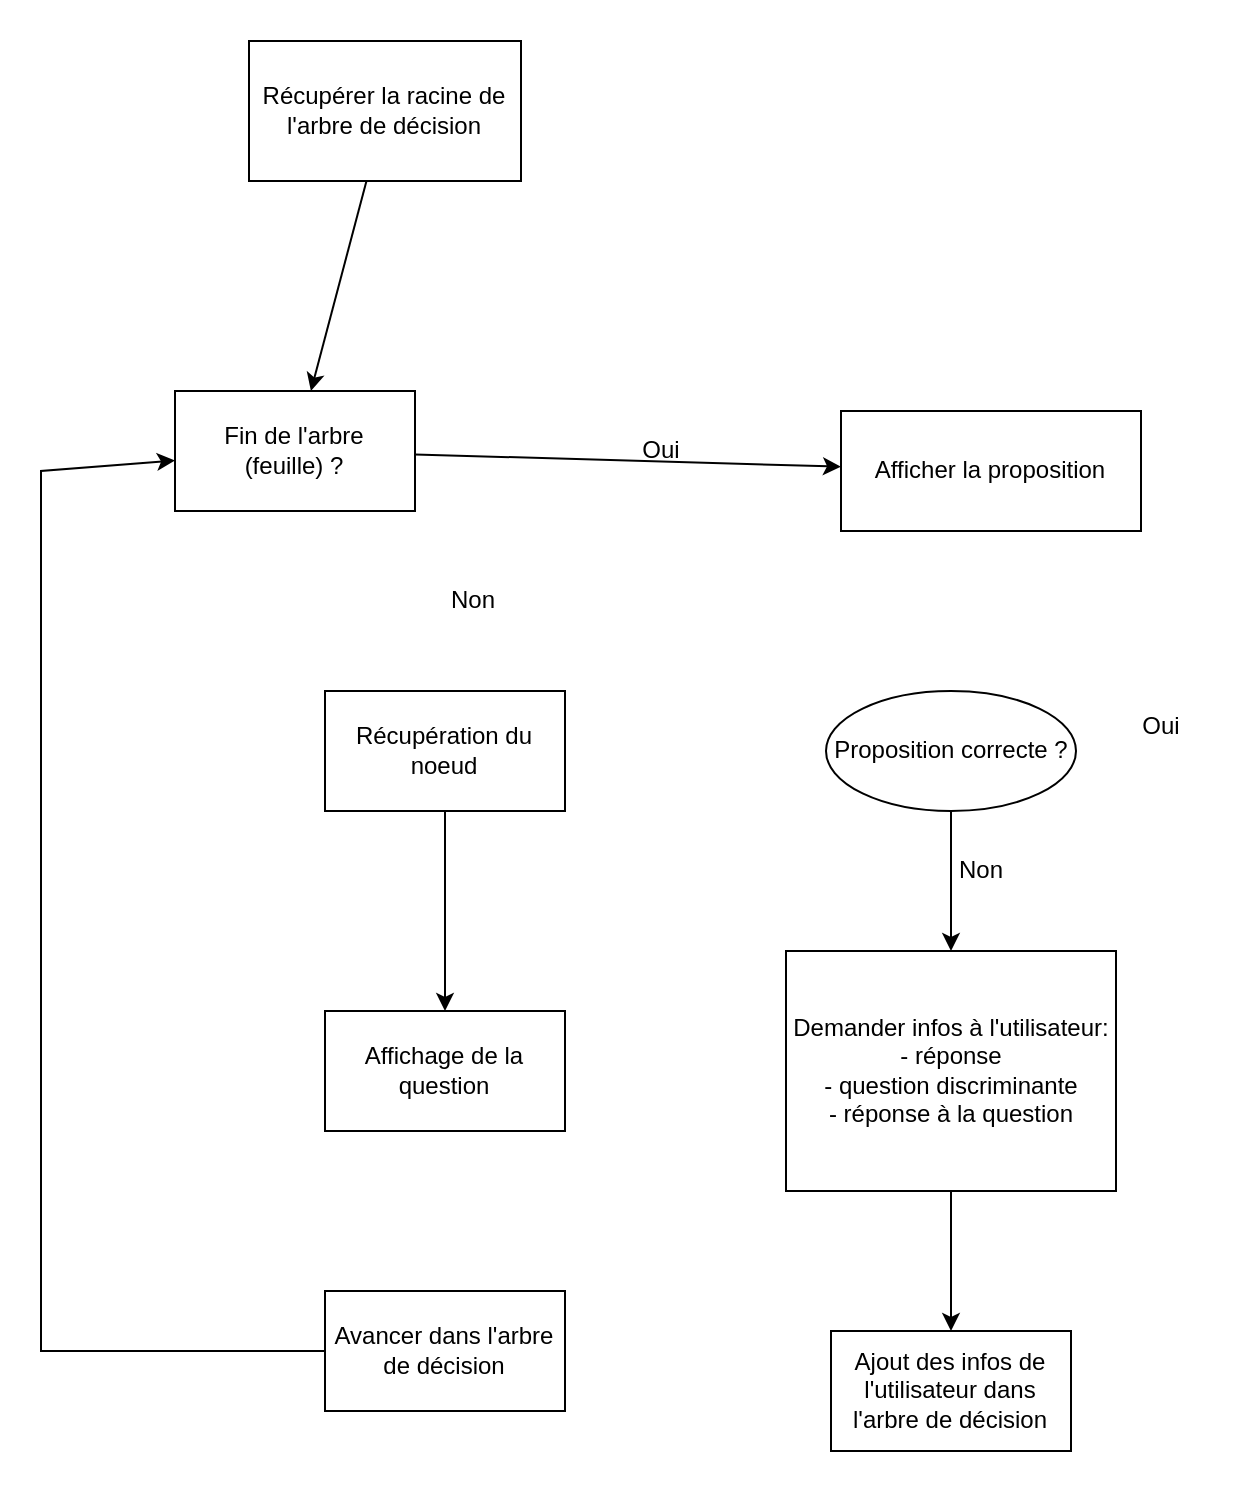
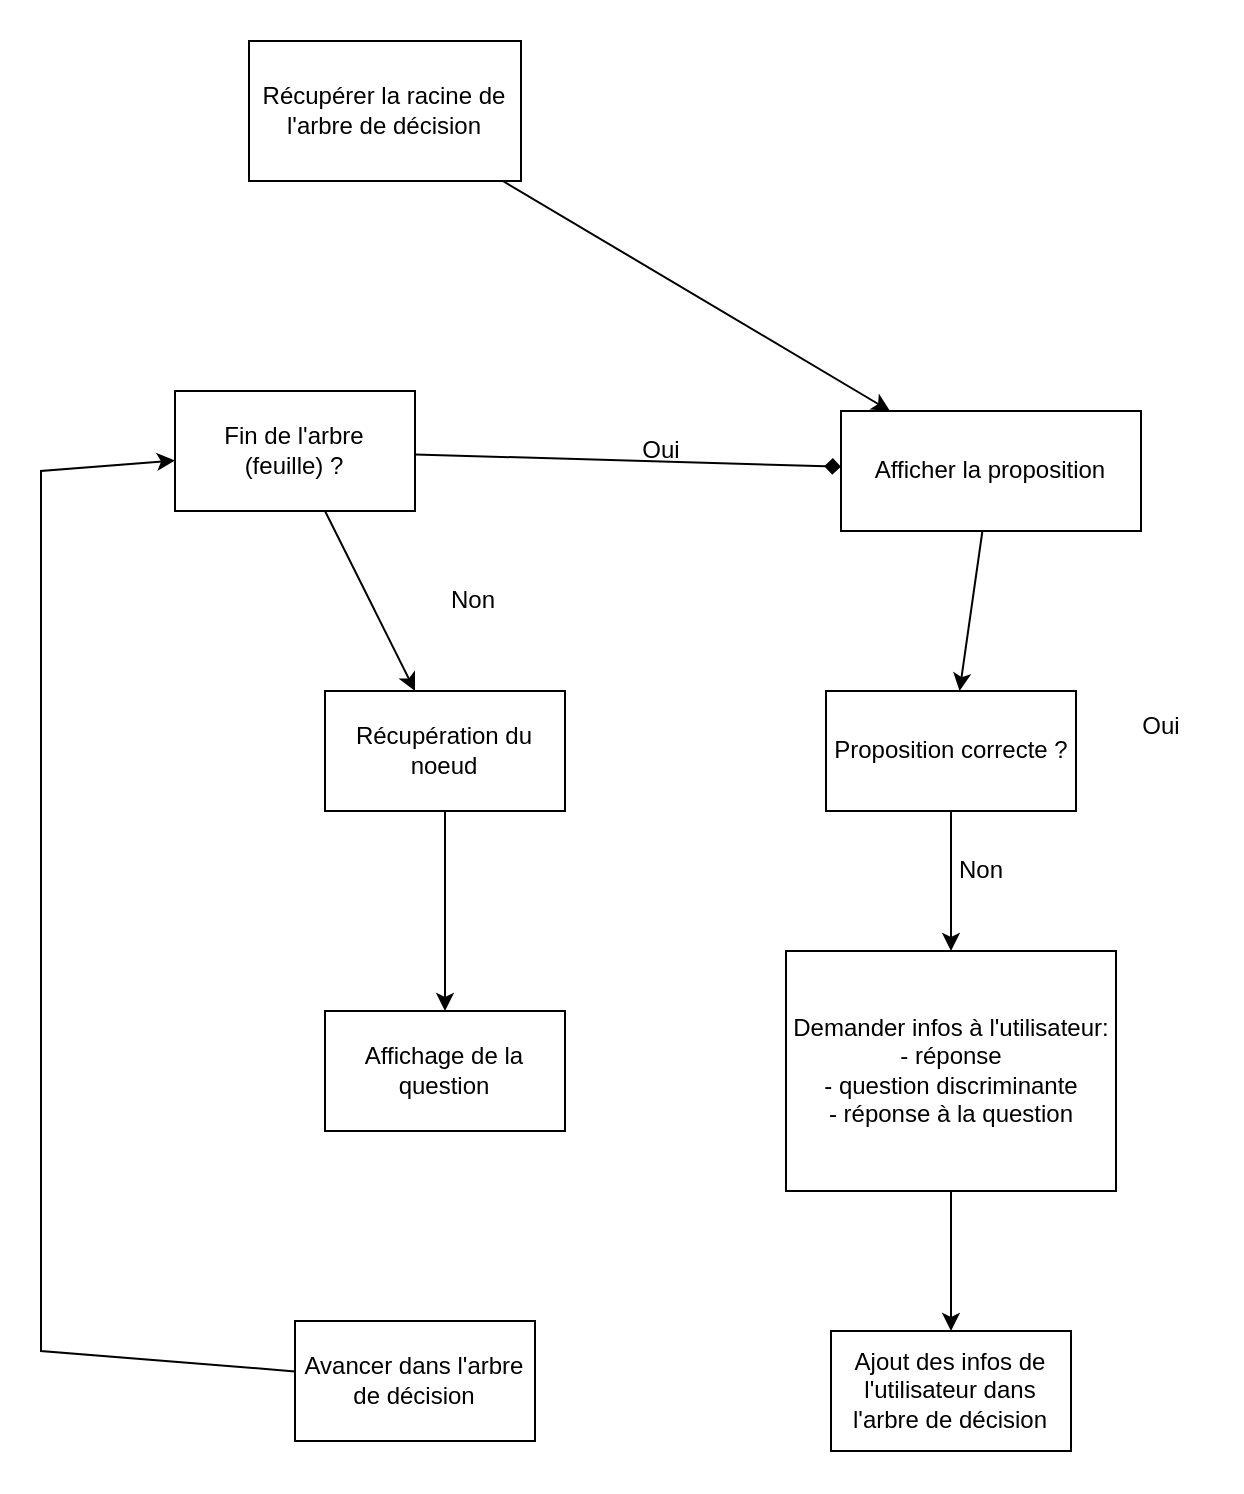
edge "Récupérer la racine de l'arbre de décision" -> "Fin de l'arbre (feuille) ?": now "Récupérer la racine de l'arbre de décision" -> "Afficher la proposition"
edge "Fin de l'arbre (feuille) ?" -> "Afficher la proposition": arrowhead classic -> diamond
edge "Fin de l'arbre (feuille) ?" -> "Récupération du noeud": added
edge "Afficher la proposition" -> "Proposition correcte ?": added
node "Proposition correcte ?": shape ellipse -> rectangle
node "Avancer dans l'arbre de décision": moved (445, 1351) -> (415, 1381)
